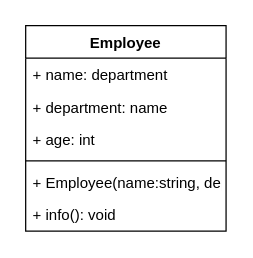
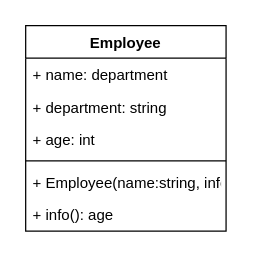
node "+ department: name": label "+ department: name" -> "+ department: string"
node "+ Employee(name:string, dept:string, age:int)": label "+ Employee(name:string, dept:string, age:int)" -> "+ Employee(name:string, info:string, age:int)"
node "+ info(): void": label "+ info(): void" -> "+ info(): age"
